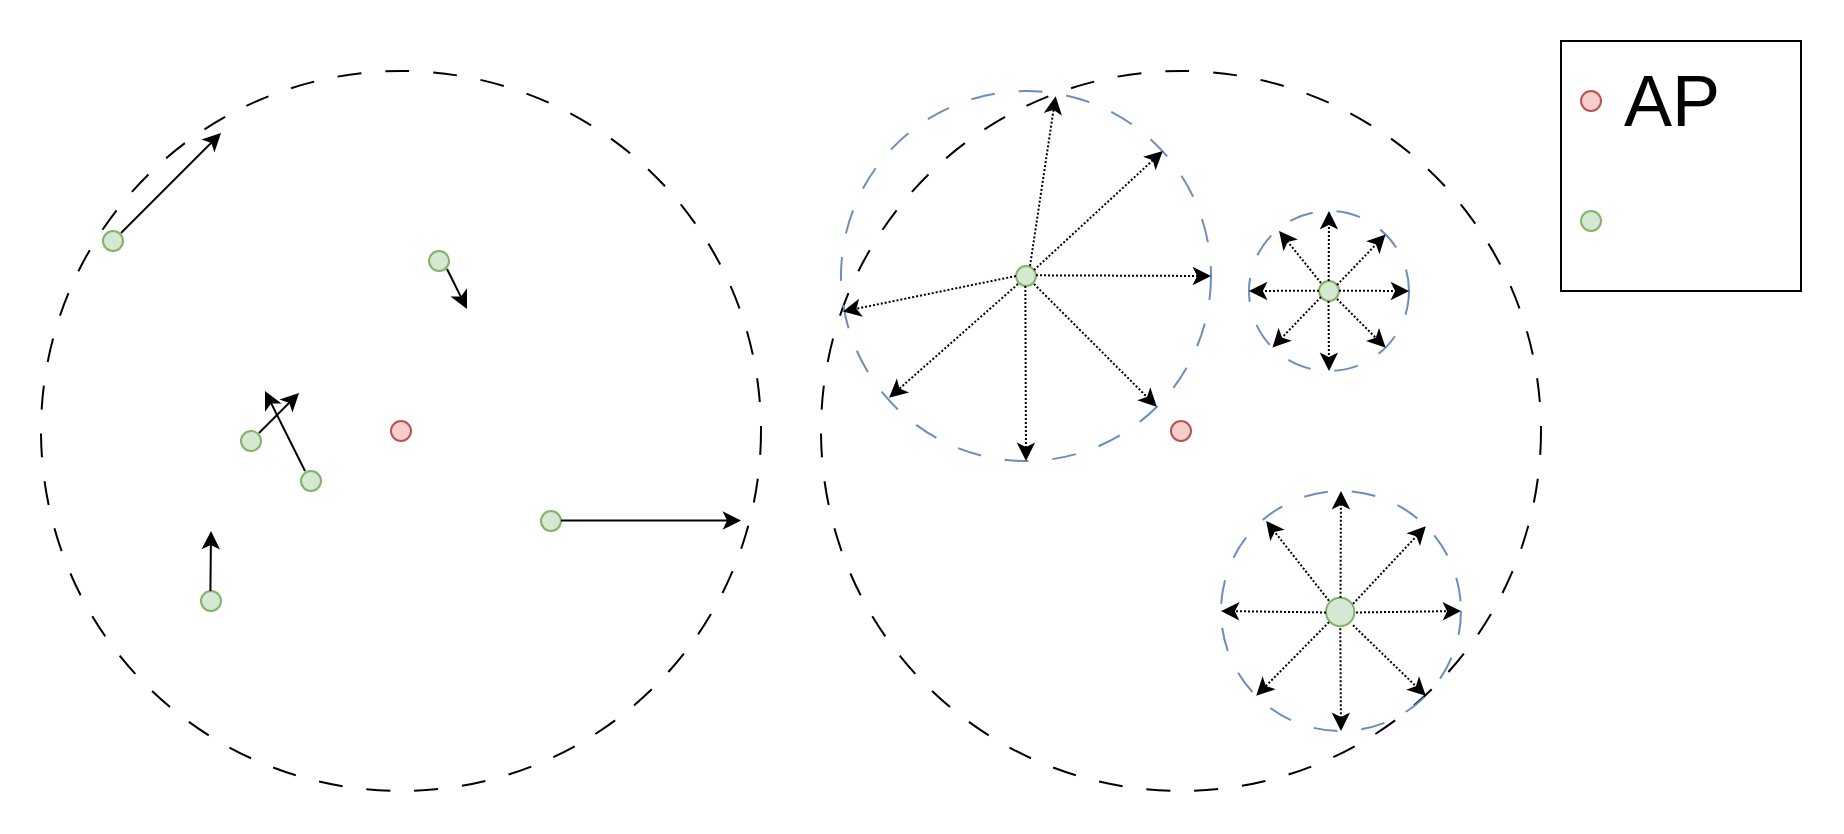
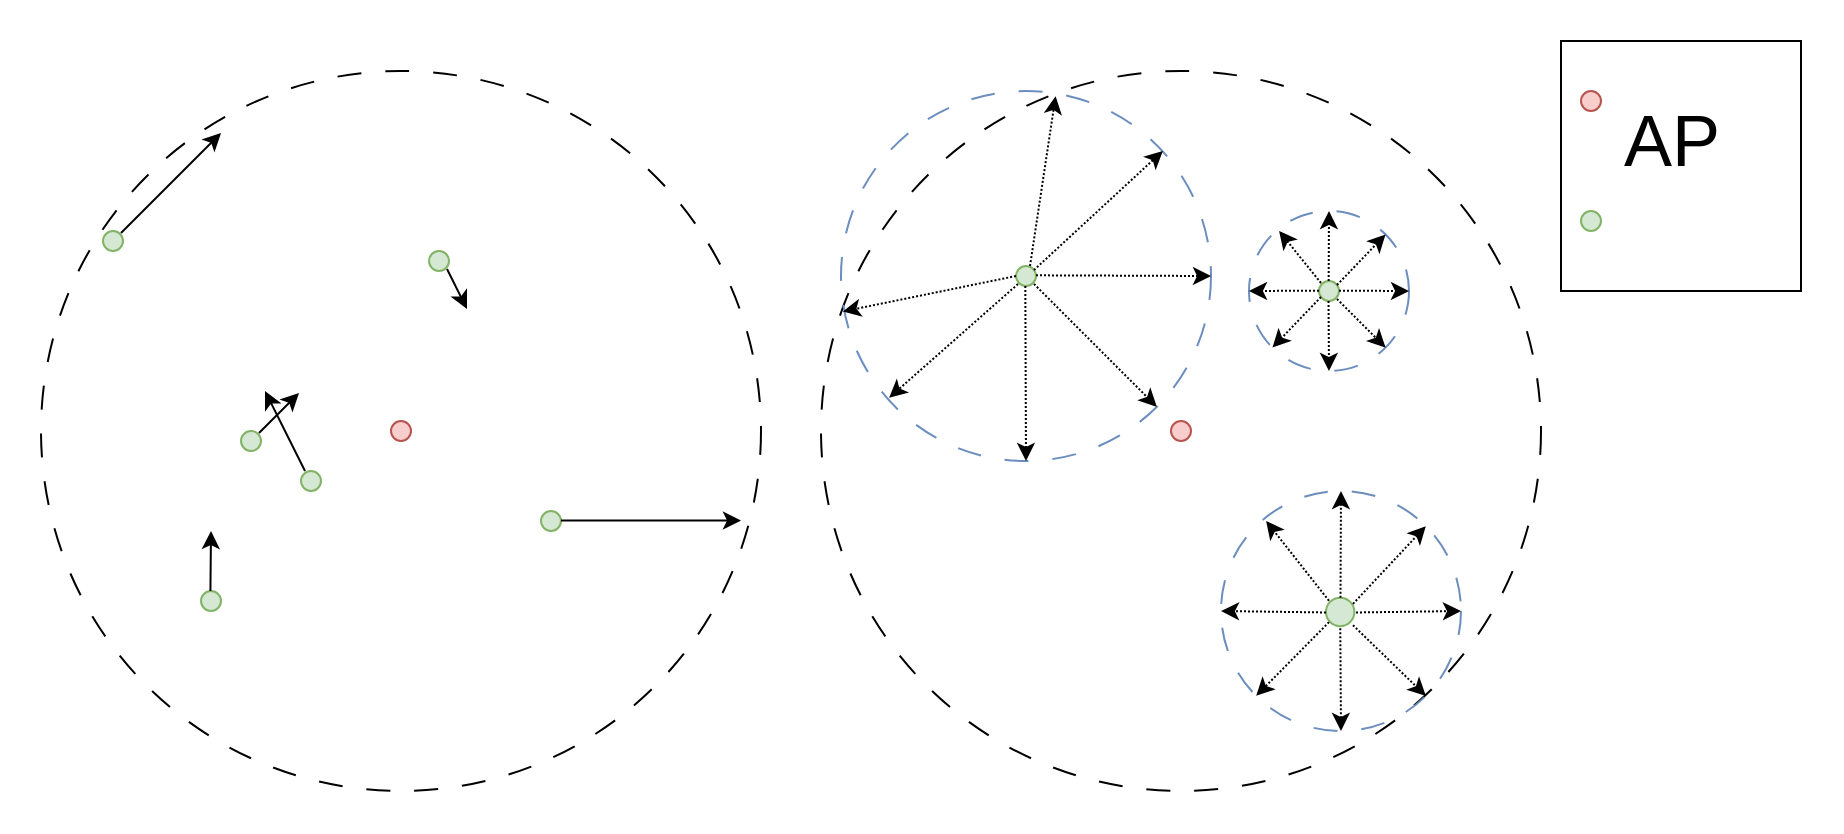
node "AP": moved (1681, 101) -> (1681, 141)
